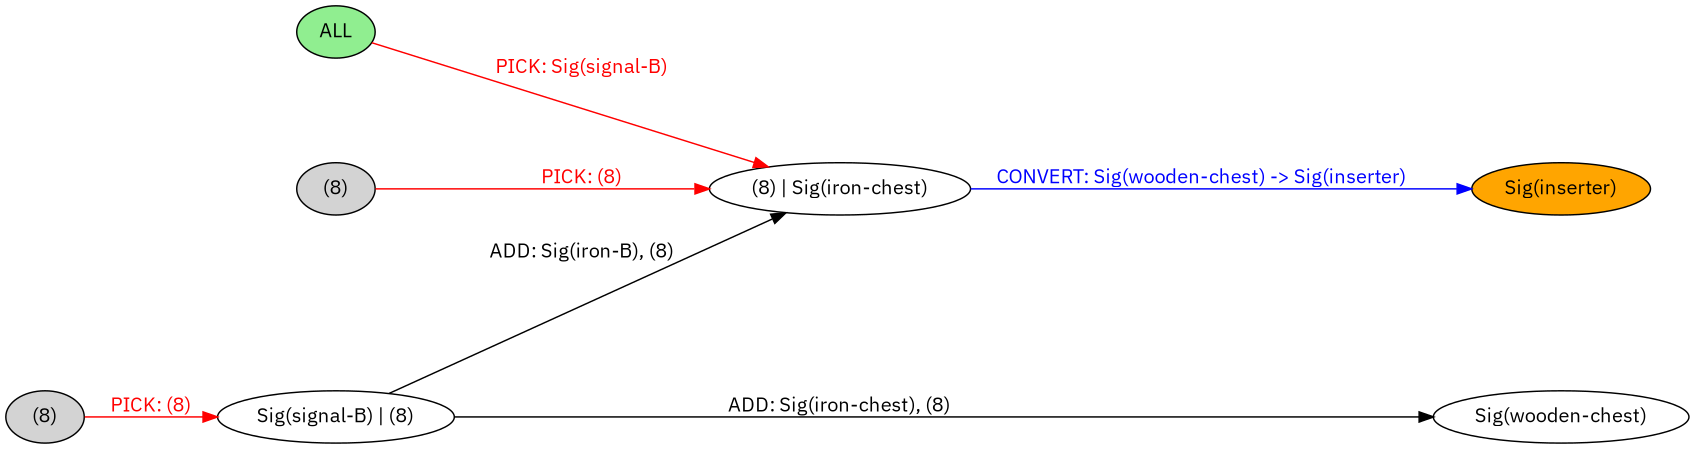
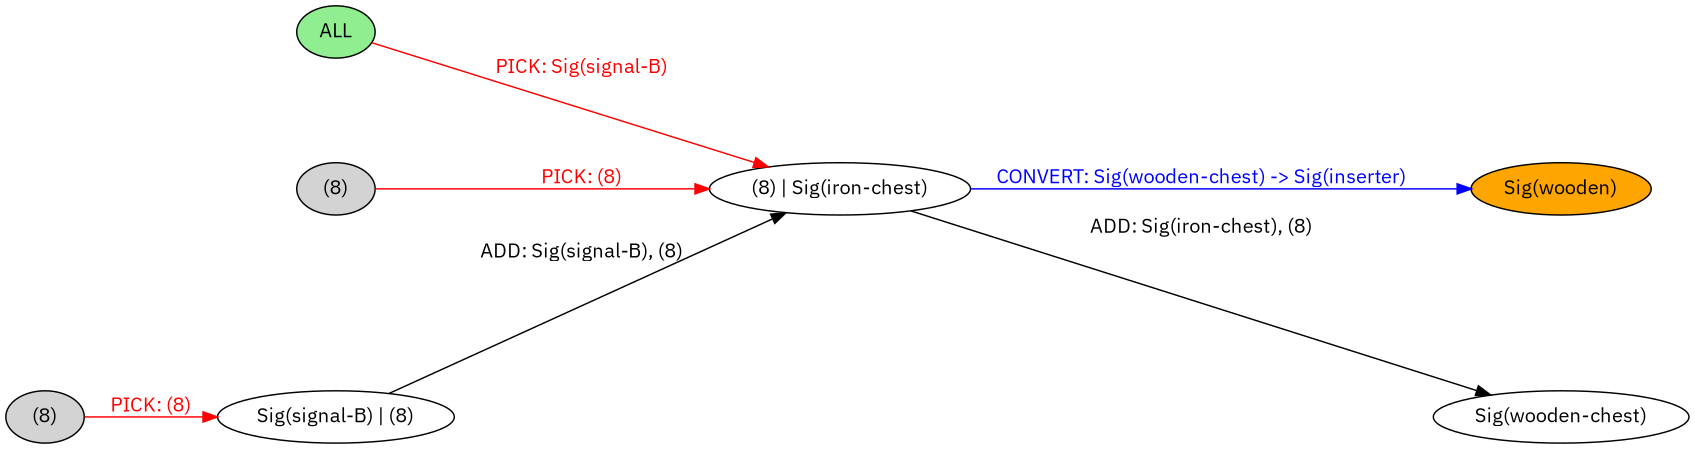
node "Sig(inserter)": label "Sig(inserter)" -> "Sig(wooden)"
edge "Sig(signal-B) | (8)" -> "(8) | Sig(iron-chest)": label "ADD: Sig(iron-B), (8)" -> "ADD: Sig(signal-B), (8)"
edge "Sig(signal-B) | (8)" -> "Sig(wooden-chest)": now "(8) | Sig(iron-chest)" -> "Sig(wooden-chest)"
